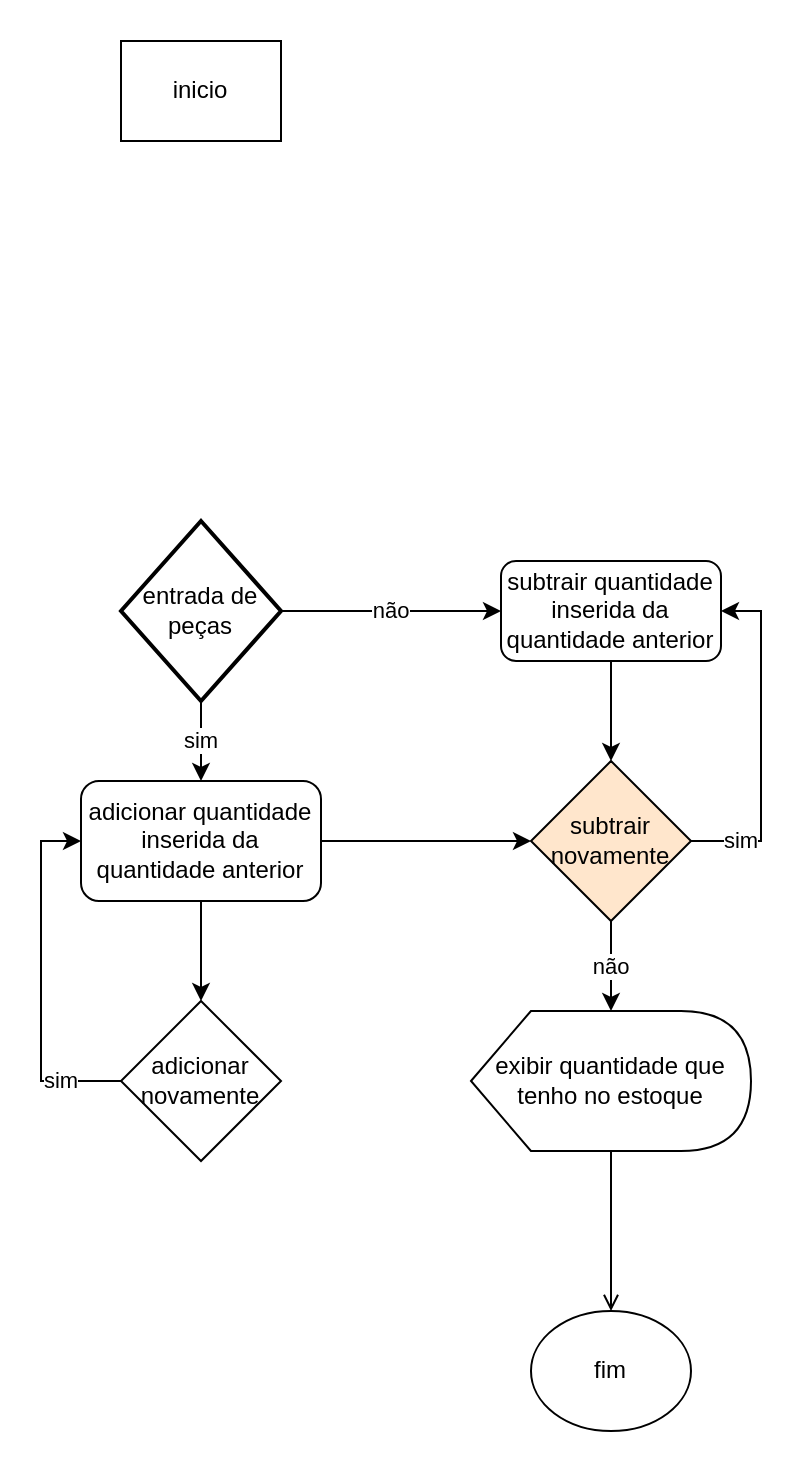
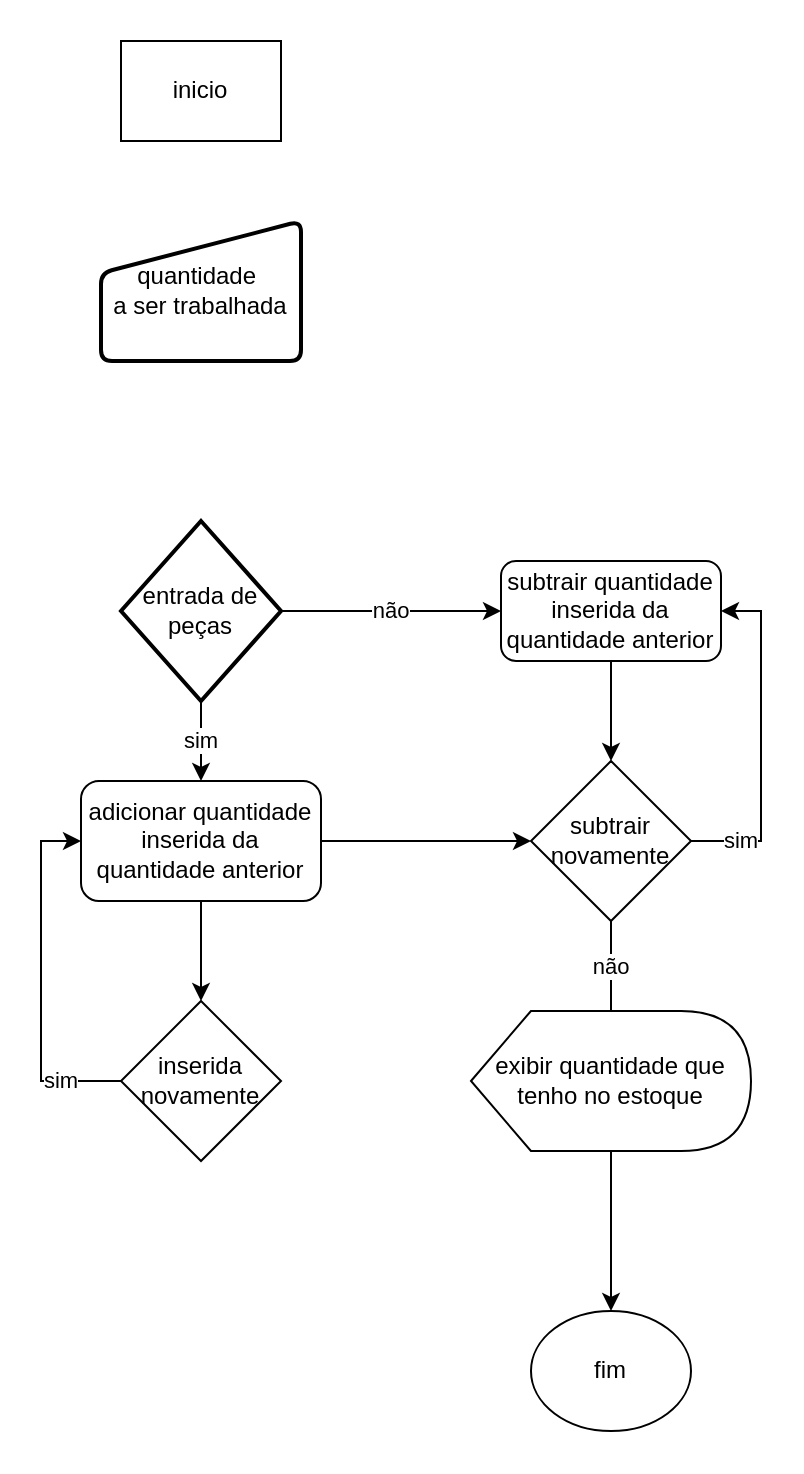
node "quantidade a ser trabalhada": added
node "subtrair novamente": fillcolor #ffe6cc -> #ffffff
edge "subtrair novamente" -> "exibir quantidade que tenho no estoque": arrowhead classic -> none
node "adicionar novamente": label "adicionar novamente" -> "inserida novamente"
edge "exibir quantidade que tenho no estoque" -> "fim": arrowhead open -> classic
